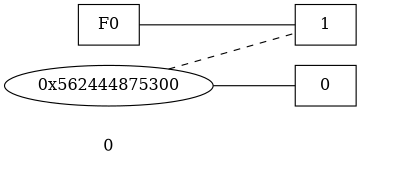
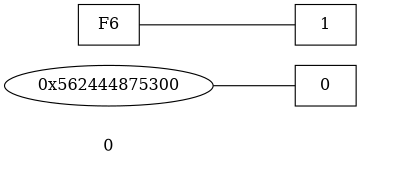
node "F0": label "F0" -> "F6"
edge "1" -- "0x562444875300": removed
